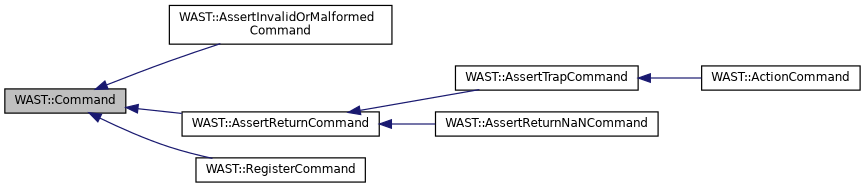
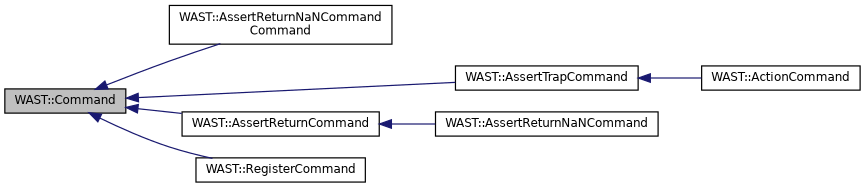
node "WAST::AssertInvalidOrMalformed Command": label "WAST::AssertInvalidOrMalformed Command" -> "WAST::AssertReturnNaNCommand Command"
edge "WAST::AssertTrapCommand" -> "WAST::AssertReturnCommand": now "WAST::AssertTrapCommand" -> "WAST::Command"
